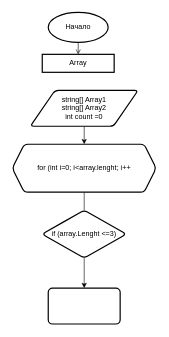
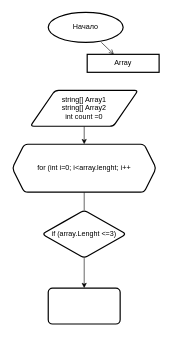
node "Начало": size 60x30 -> 75x30
node "Array": moved (78, 63) -> (123, 63)
